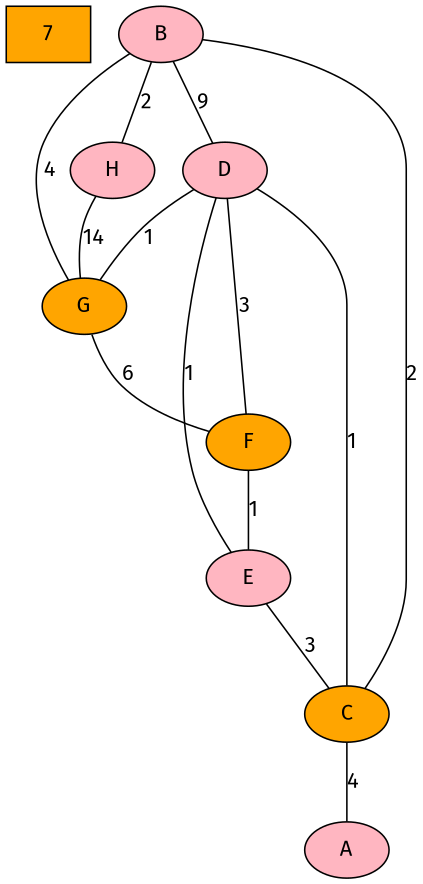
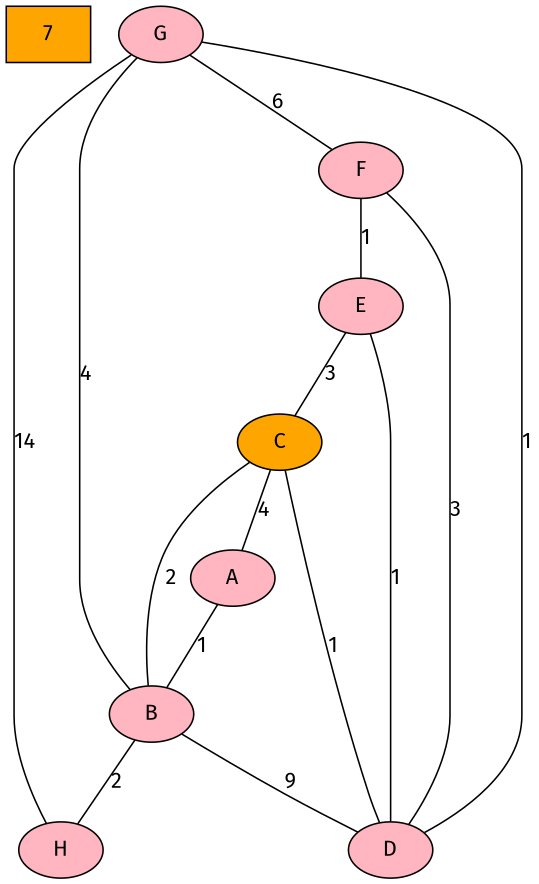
node "G": fillcolor orange -> lightpink
node "F": fillcolor orange -> lightpink
edge "A" -- "B": added, label "1"
